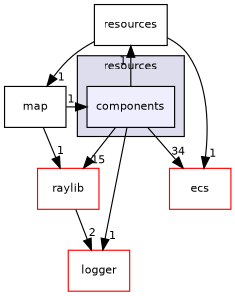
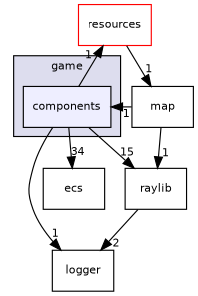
node "resources": color black -> red
cluster "resources": label "resources" -> "game"
edge "resources" -> "ecs": removed
node "raylib": color red -> black
node "ecs": color red -> black
node "logger": color red -> black
